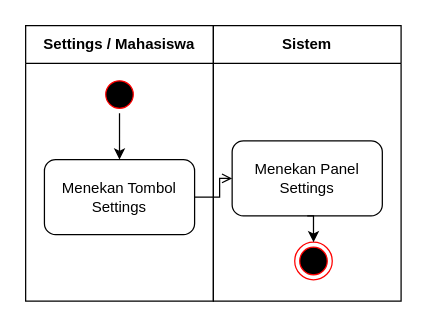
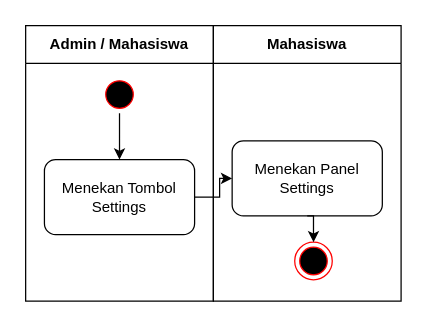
node "Settings / Mahasiswa": label "Settings / Mahasiswa" -> "Admin / Mahasiswa"
node "Sistem": label "Sistem" -> "Mahasiswa"
edge "Menekan Tombol Settings" -> "Menekan Panel Settings": arrowhead open -> classic
